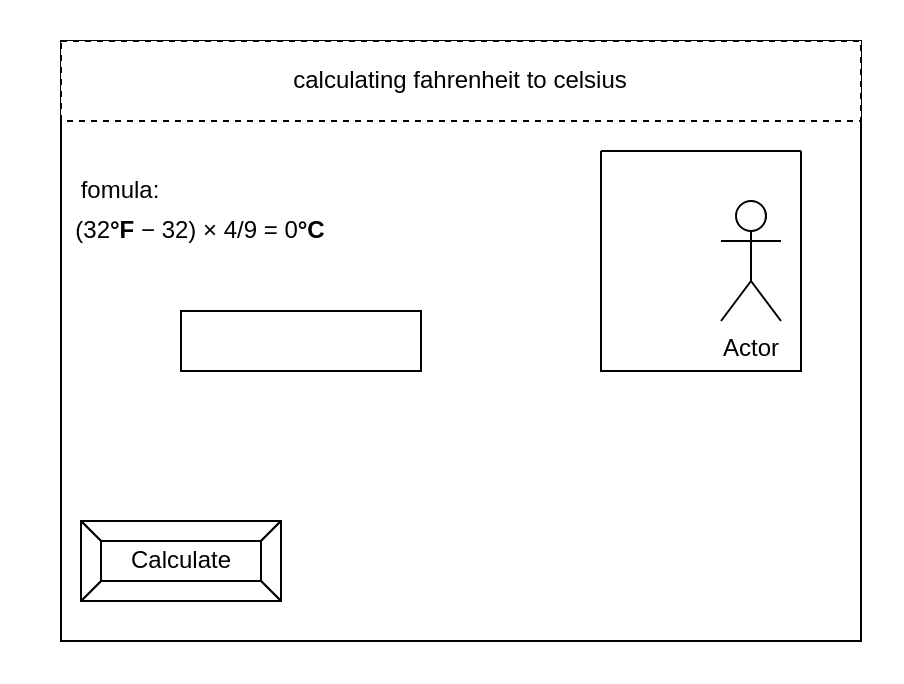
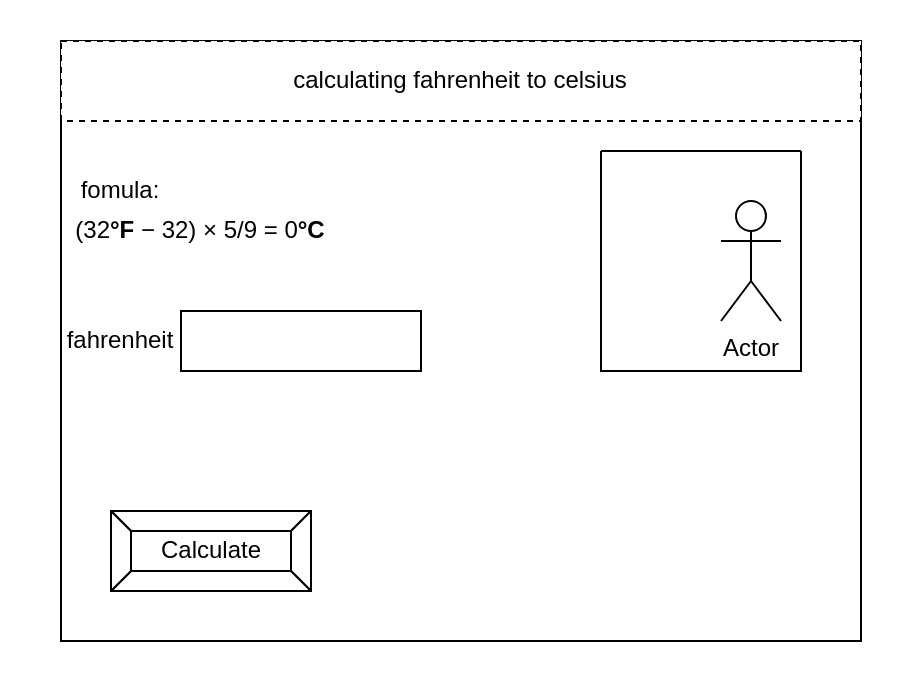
node "(32°F − 32) × 4/9 = 0°C": label "(32°F − 32) × 4/9 = 0°C" -> "(32°F − 32) × 5/9 = 0°C"
node "fahrenheit": added
node "Calculate": moved (181, 561) -> (211, 551)
